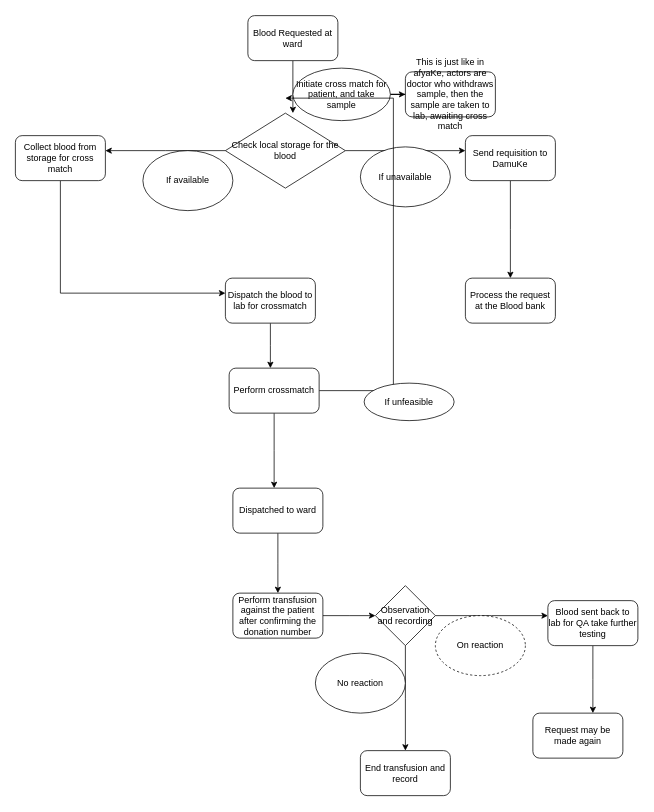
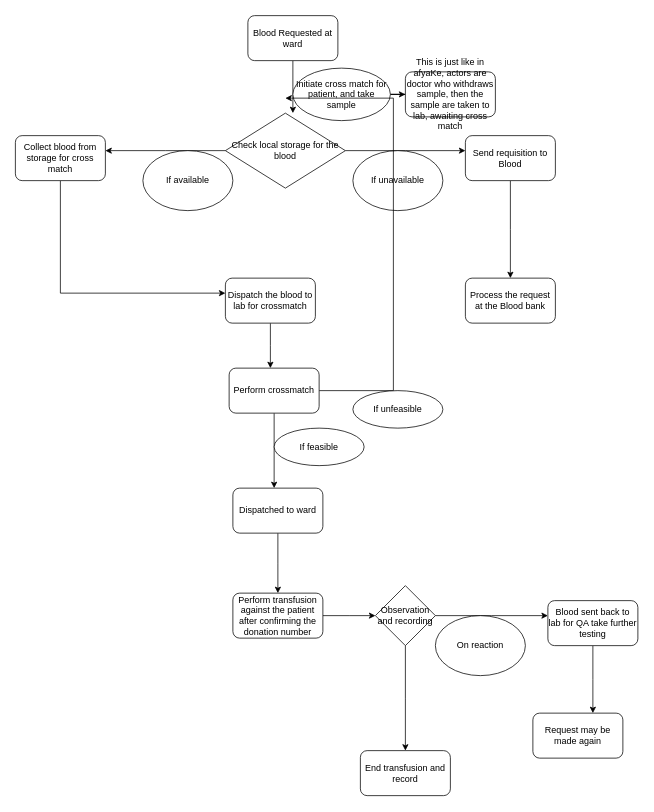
node "Send requisition to DamuKe": label "Send requisition to DamuKe" -> "Send requisition to Blood"
node "If unavailable": moved (405, 177) -> (398, 180)
node "If unfeasible": moved (409, 402) -> (398, 409)
node "If feasible": added
node "On reaction": style dashed -> solid
node "No reaction": removed
